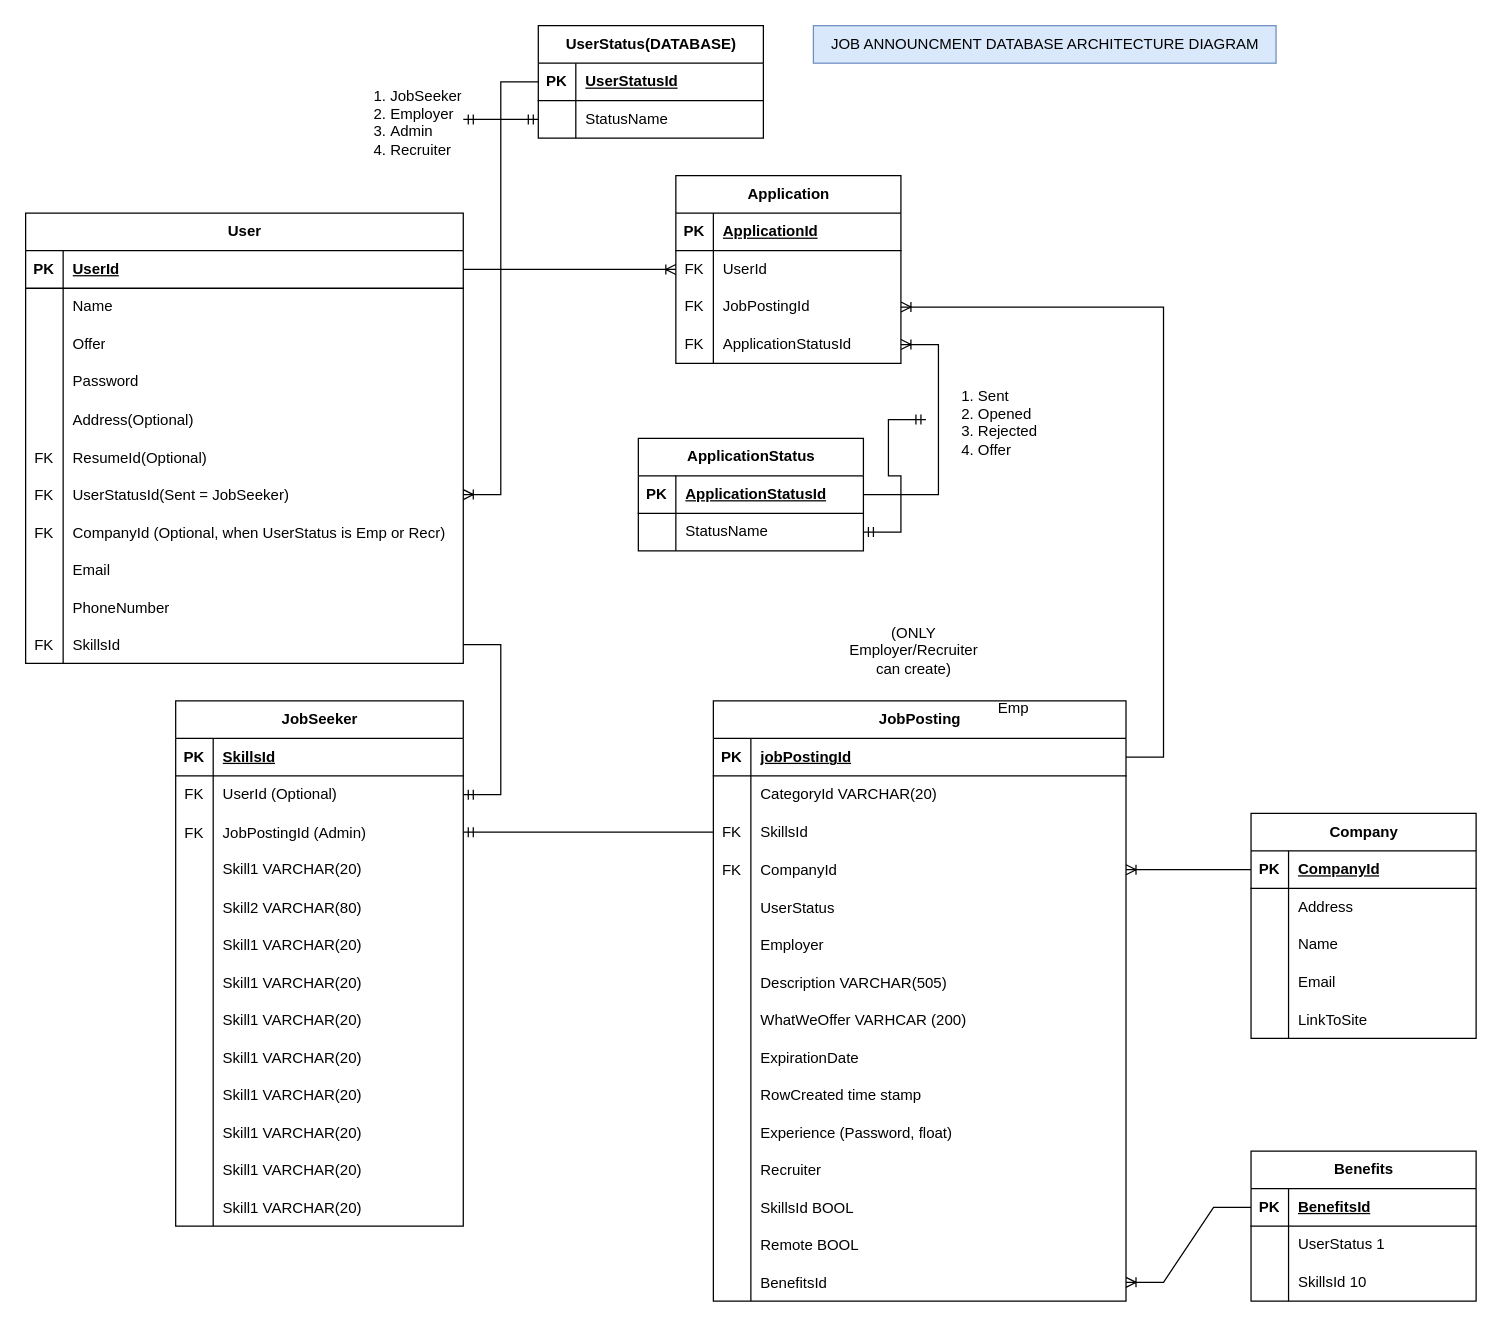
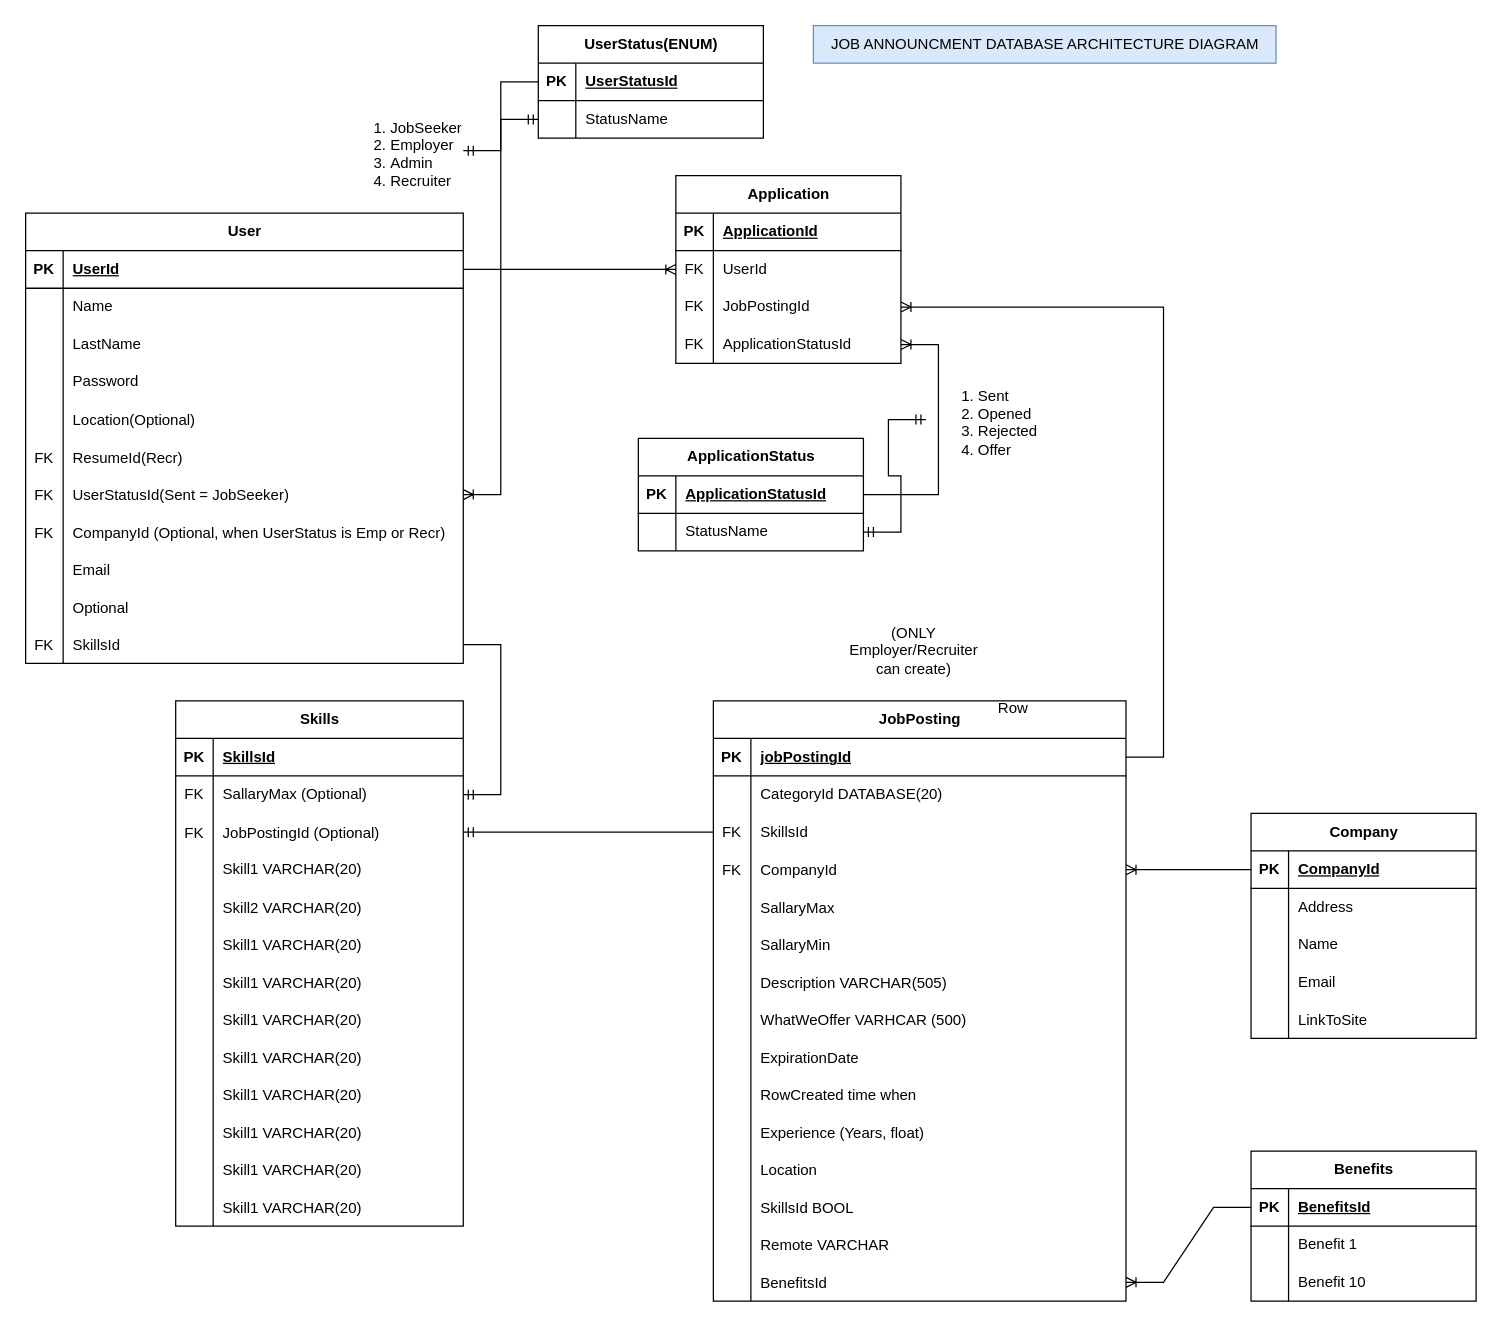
node "UserStatus(DATABASE)": label "UserStatus(DATABASE)" -> "UserStatus(ENUM)"
node "JobSeeker Employer Admin Recruiter": moved (401, 119) -> (401, 151)
node "Offer": label "Offer" -> "LastName"
node "Address(Optional)": label "Address(Optional)" -> "Location(Optional)"
node "ResumeId(Optional)": label "ResumeId(Optional)" -> "ResumeId(Recr)"
node "PhoneNumber": label "PhoneNumber" -> "Optional"
node "Emp": label "Emp" -> "Row"
node "JobSeeker": label "JobSeeker" -> "Skills"
node "UserId (Optional)": label "UserId (Optional)" -> "SallaryMax (Optional)"
node "CategoryId VARCHAR(20)": label "CategoryId VARCHAR(20)" -> "CategoryId DATABASE(20)"
node "JobPostingId (Admin)": label "JobPostingId (Admin)" -> "JobPostingId (Optional)"
node "Skill2 VARCHAR(80)": label "Skill2 VARCHAR(80)" -> "Skill2 VARCHAR(20)"
node "UserStatus": label "UserStatus" -> "SallaryMax"
node "Employer": label "Employer" -> "SallaryMin"
node "WhatWeOffer VARHCAR (200)": label "WhatWeOffer VARHCAR (200)" -> "WhatWeOffer VARHCAR (500)"
node "RowCreated time stamp": label "RowCreated time stamp" -> "RowCreated time when"
node "Experience (Password, float)": label "Experience (Password, float)" -> "Experience (Years, float)"
node "Recruiter": label "Recruiter" -> "Location"
node "UserStatus 1": label "UserStatus 1" -> "Benefit 1"
node "Remote BOOL": label "Remote BOOL" -> "Remote VARCHAR"
node "SkillsId 10": label "SkillsId 10" -> "Benefit 10"
